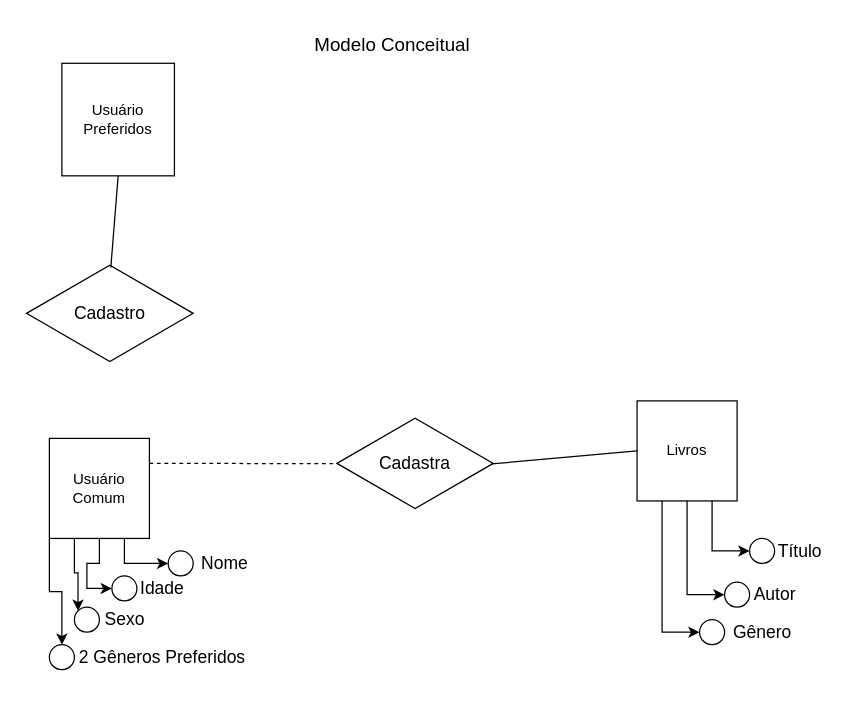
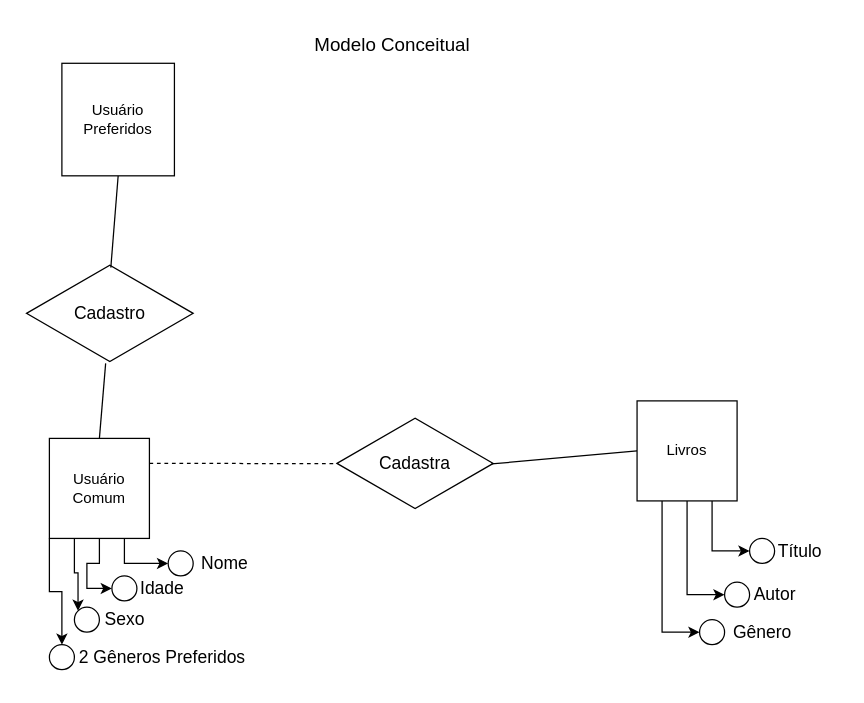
edge "Cadastro" -- "Usuário Comum": added
